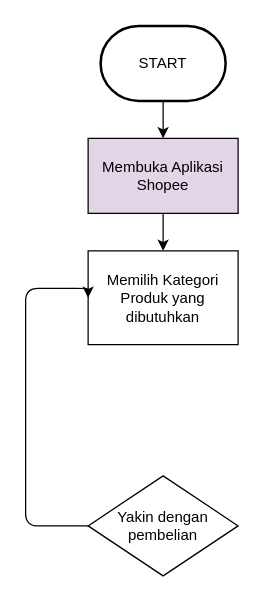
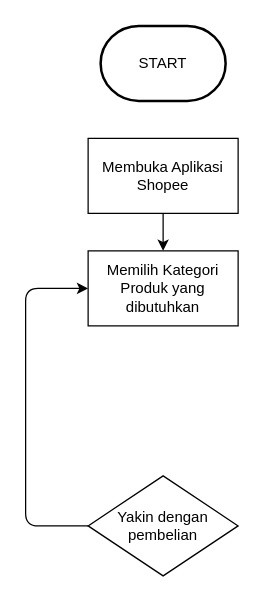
edge "START" -> "Membuka Aplikasi Shopee": removed
node "Membuka Aplikasi Shopee": fillcolor #e1d5e7 -> #ffffff
node "Memilih Kategori Produk yang dibutuhkan": size 150x94 -> 150x75
